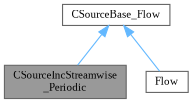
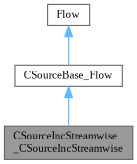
edge "Flow" -> "CSourceBase_Flow": reversed
node "CSourceIncStreamwise _Periodic": label "CSourceIncStreamwise _Periodic" -> "CSourceIncStreamwise _CSourceIncStreamwise"
